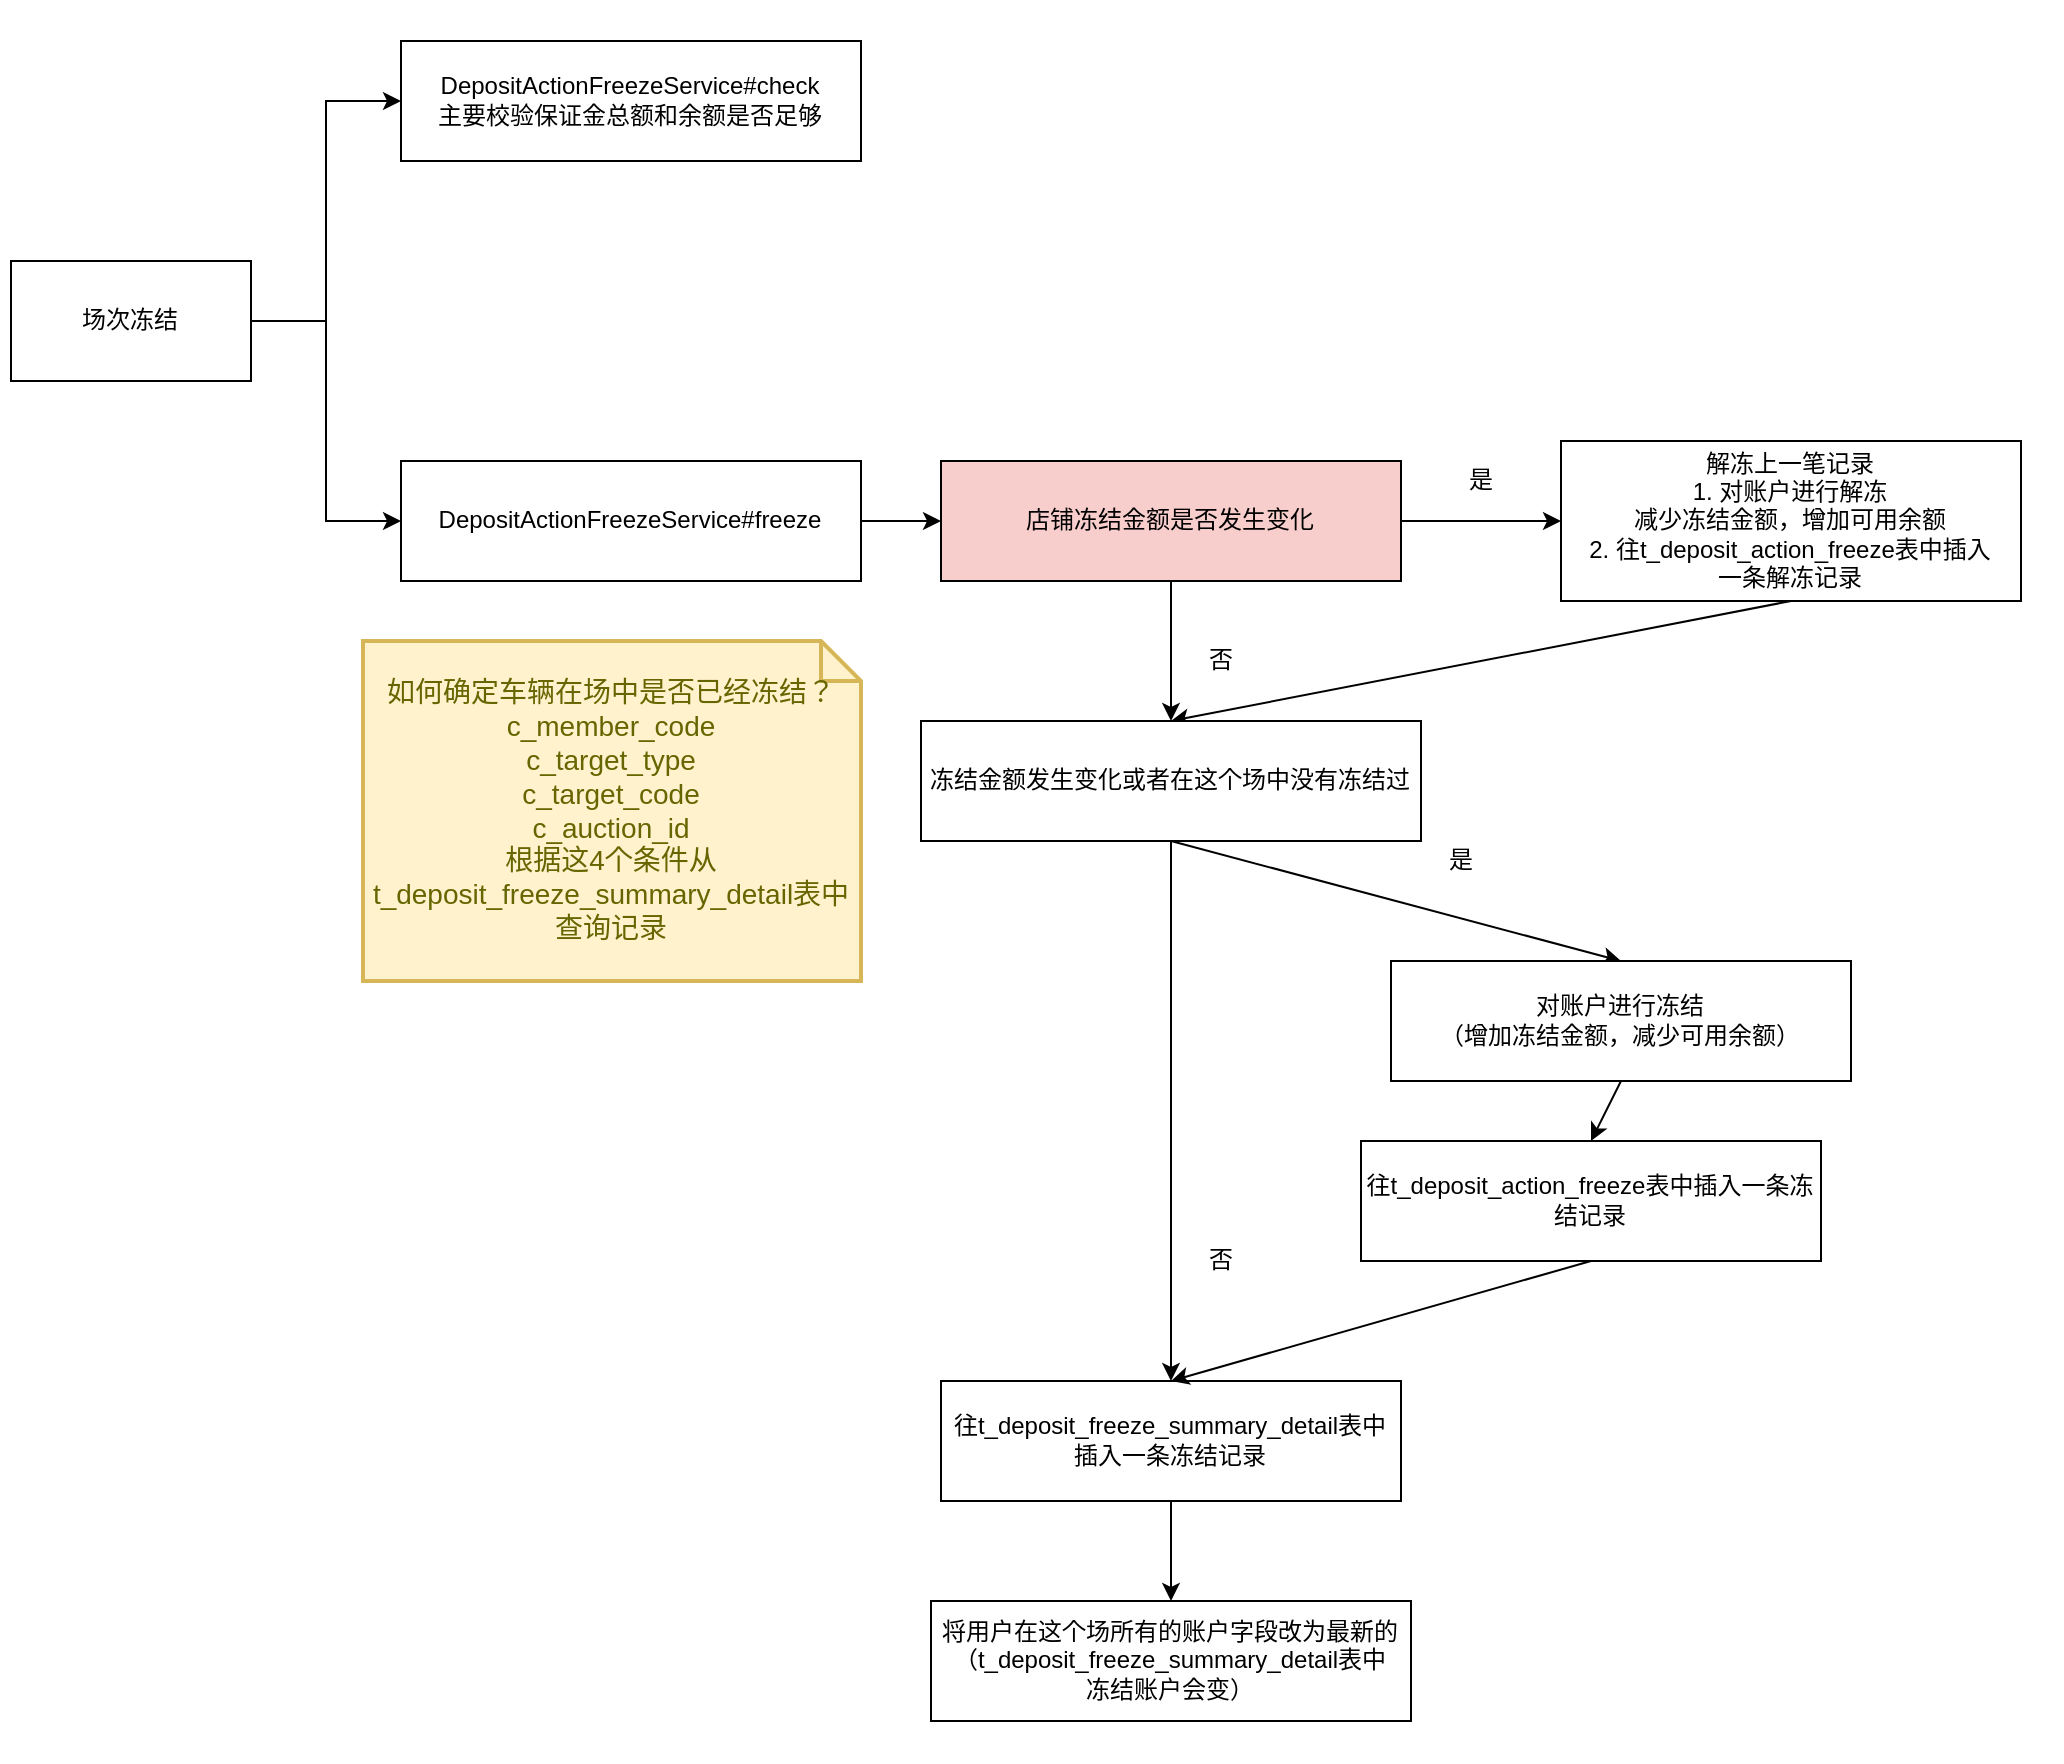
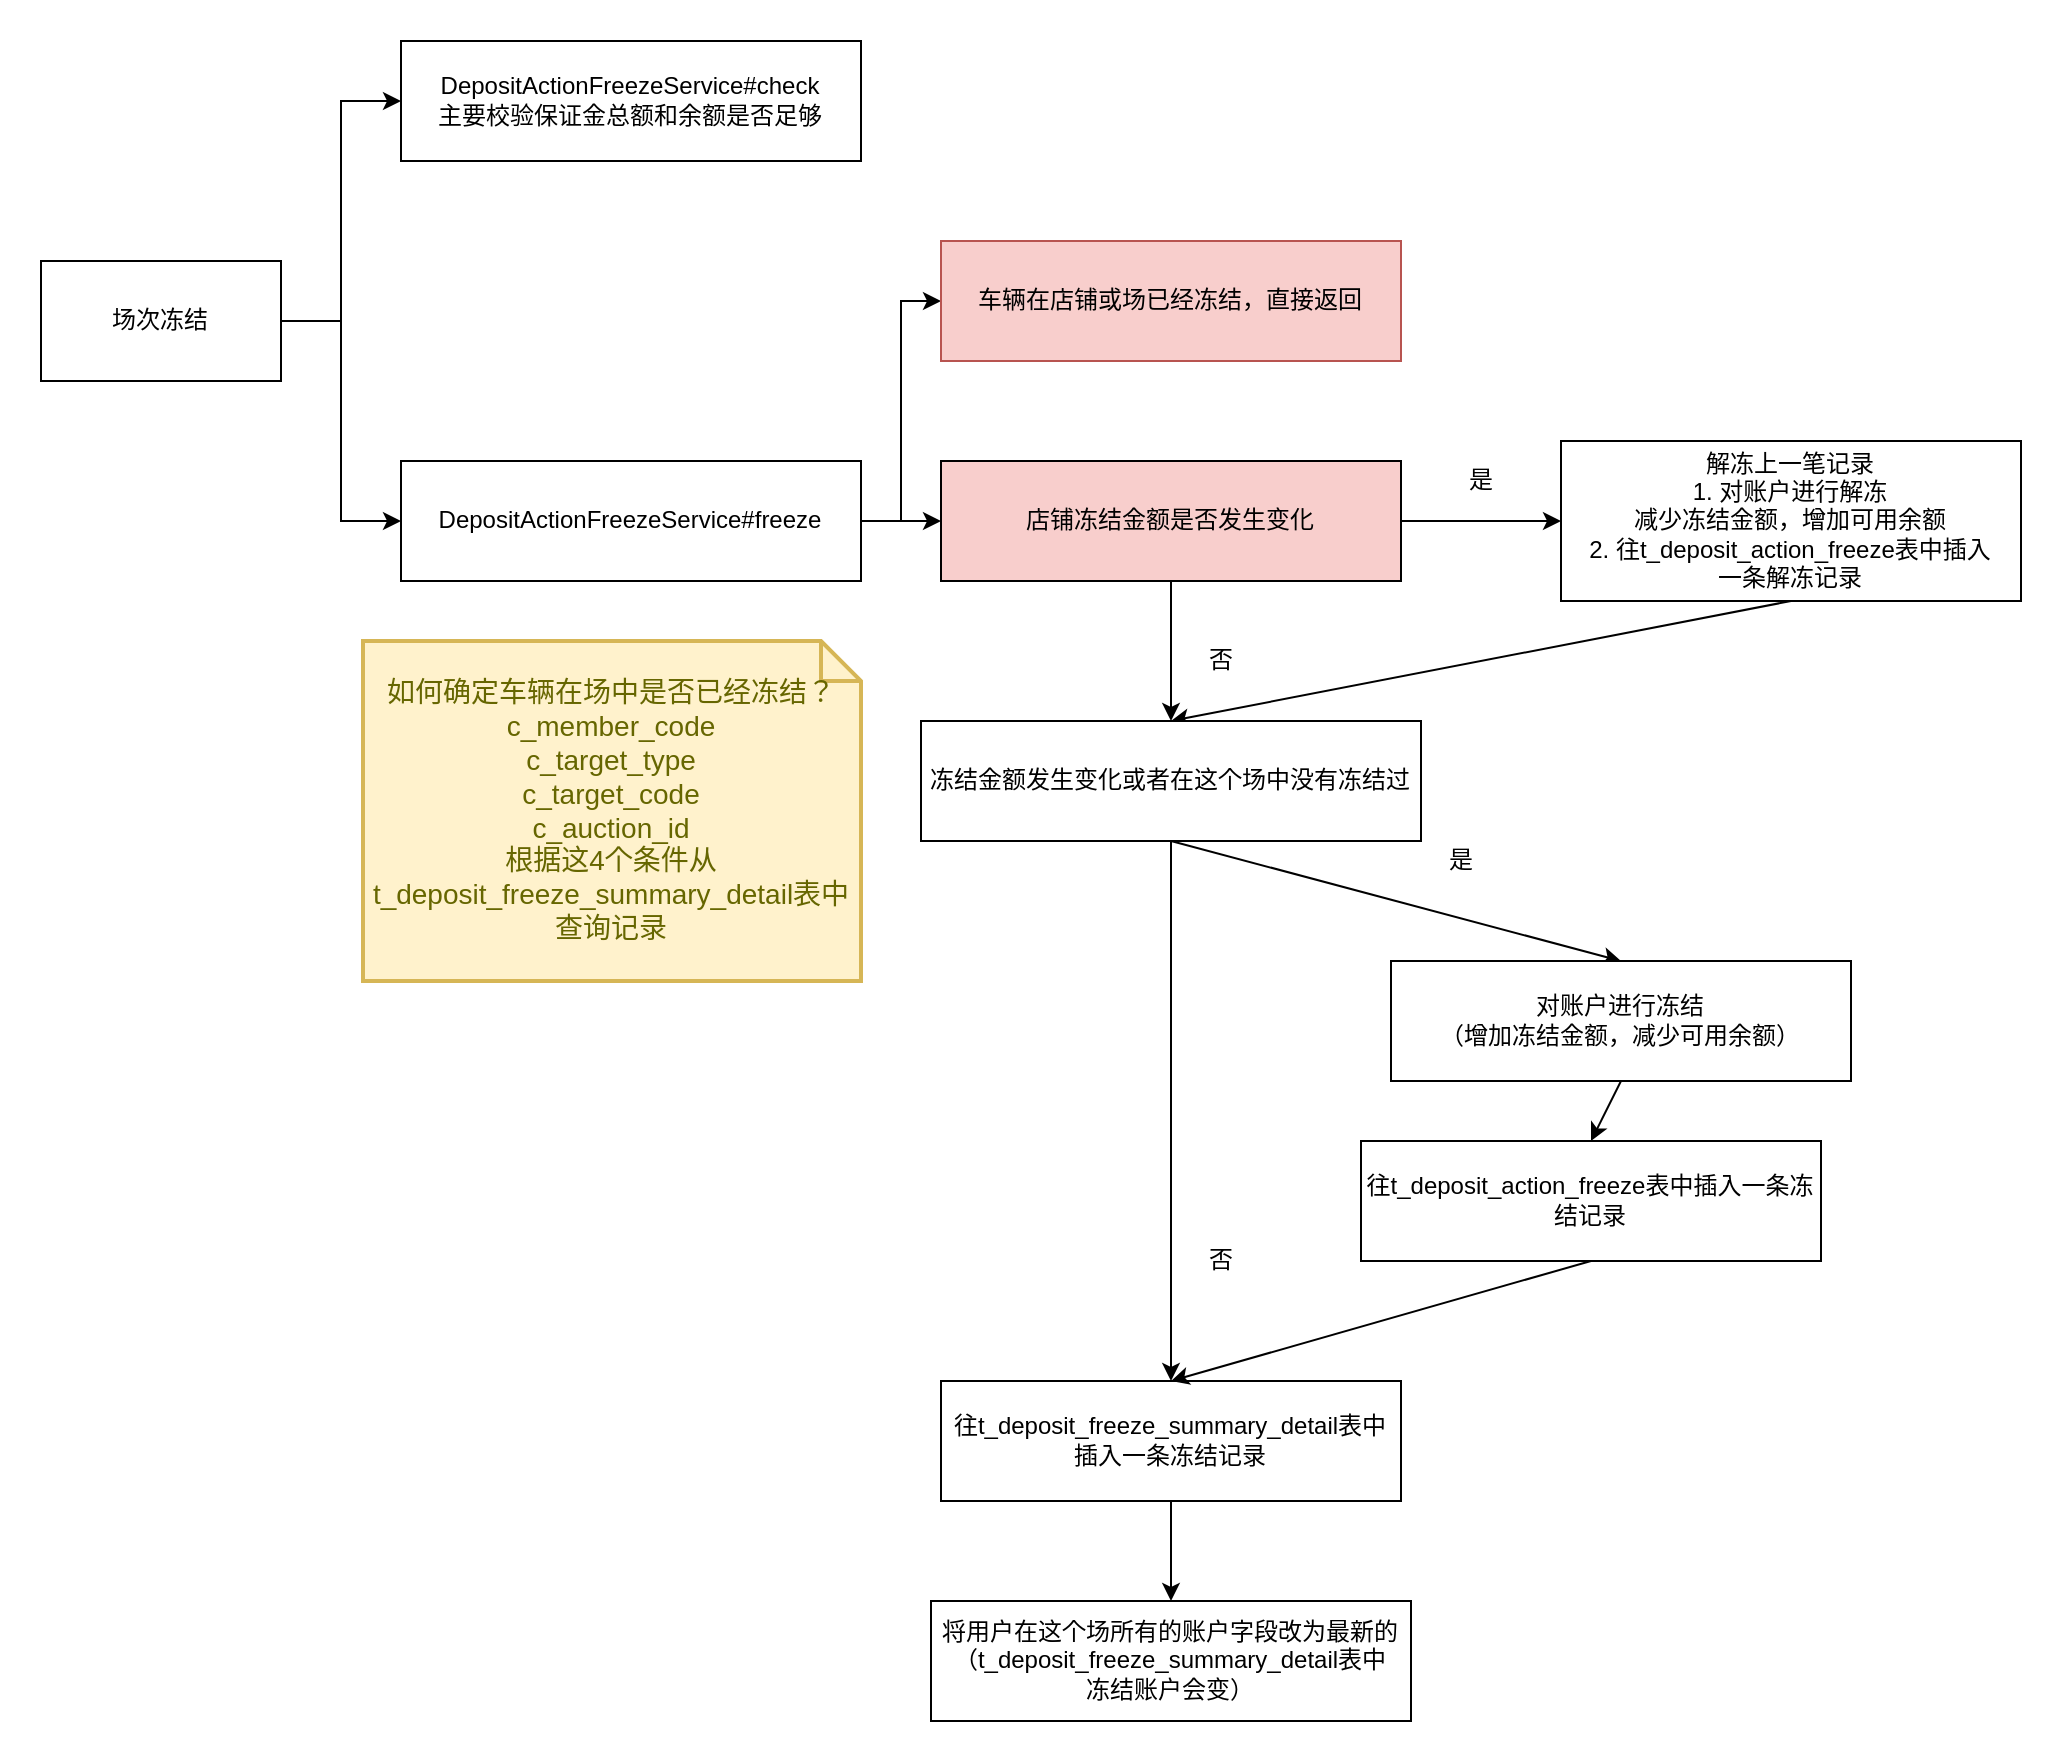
node "车辆在店铺或场已经冻结，直接返回": added
node "场次冻结": moved (131, 321) -> (161, 321)
edge "DepositActionFreezeService#freeze" -> "车辆在店铺或场已经冻结，直接返回": added
